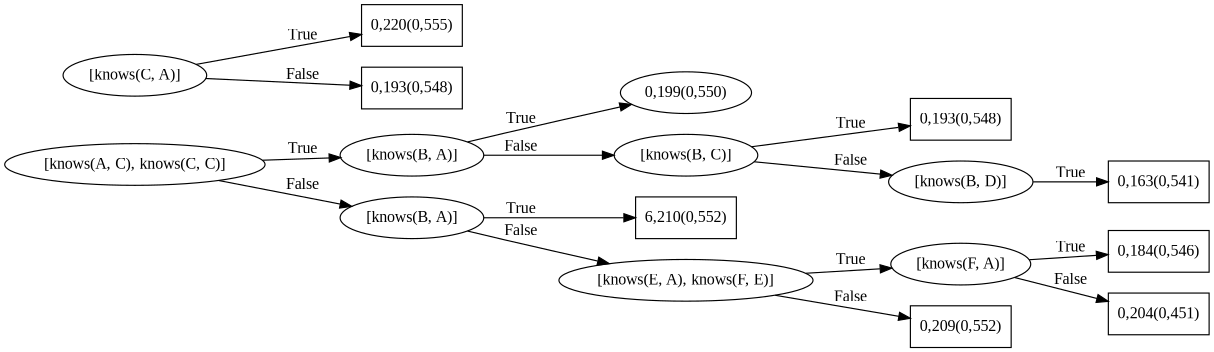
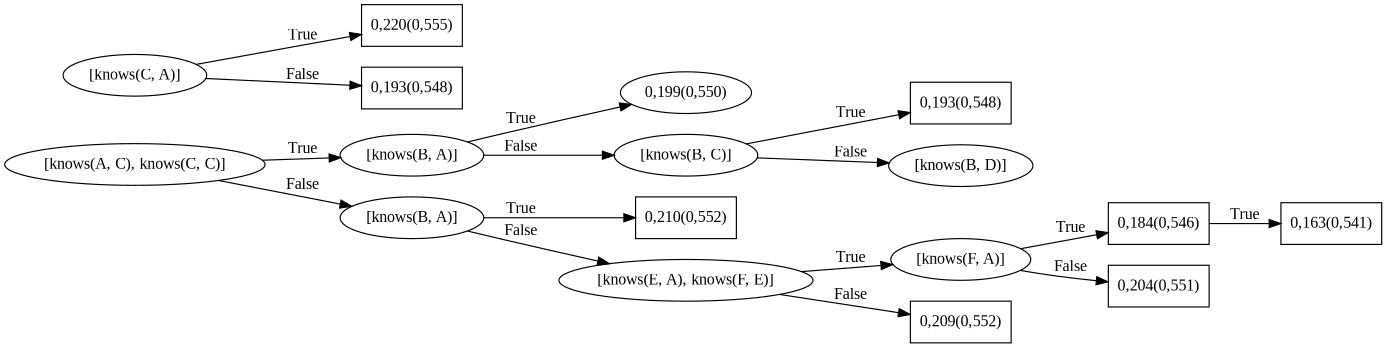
edge "[knows(B, D)]" -> "0,163(0,541)": now "0,184(0,546)" -> "0,163(0,541)"
node "6,210(0,552)": label "6,210(0,552)" -> "0,210(0,552)"
node "0,204(0,451)": label "0,204(0,451)" -> "0,204(0,551)"
